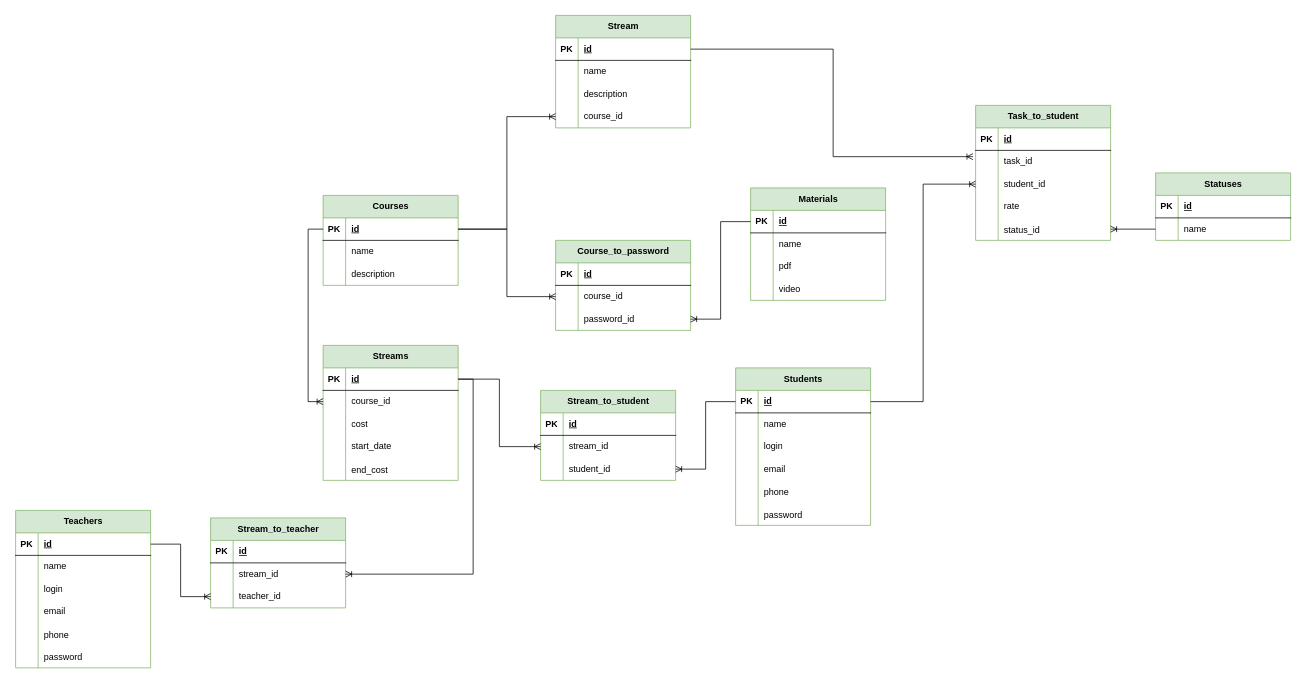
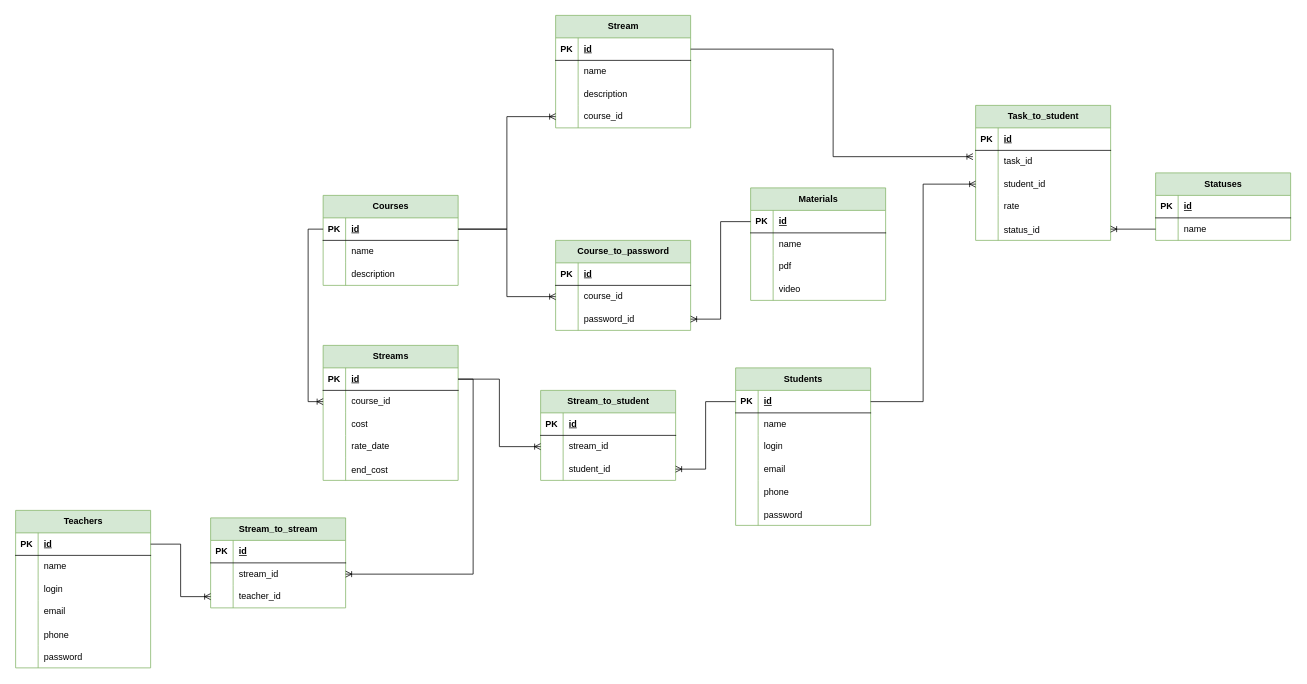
node "start_date": label "start_date" -> "rate_date"
node "Stream_to_teacher": label "Stream_to_teacher" -> "Stream_to_stream"
